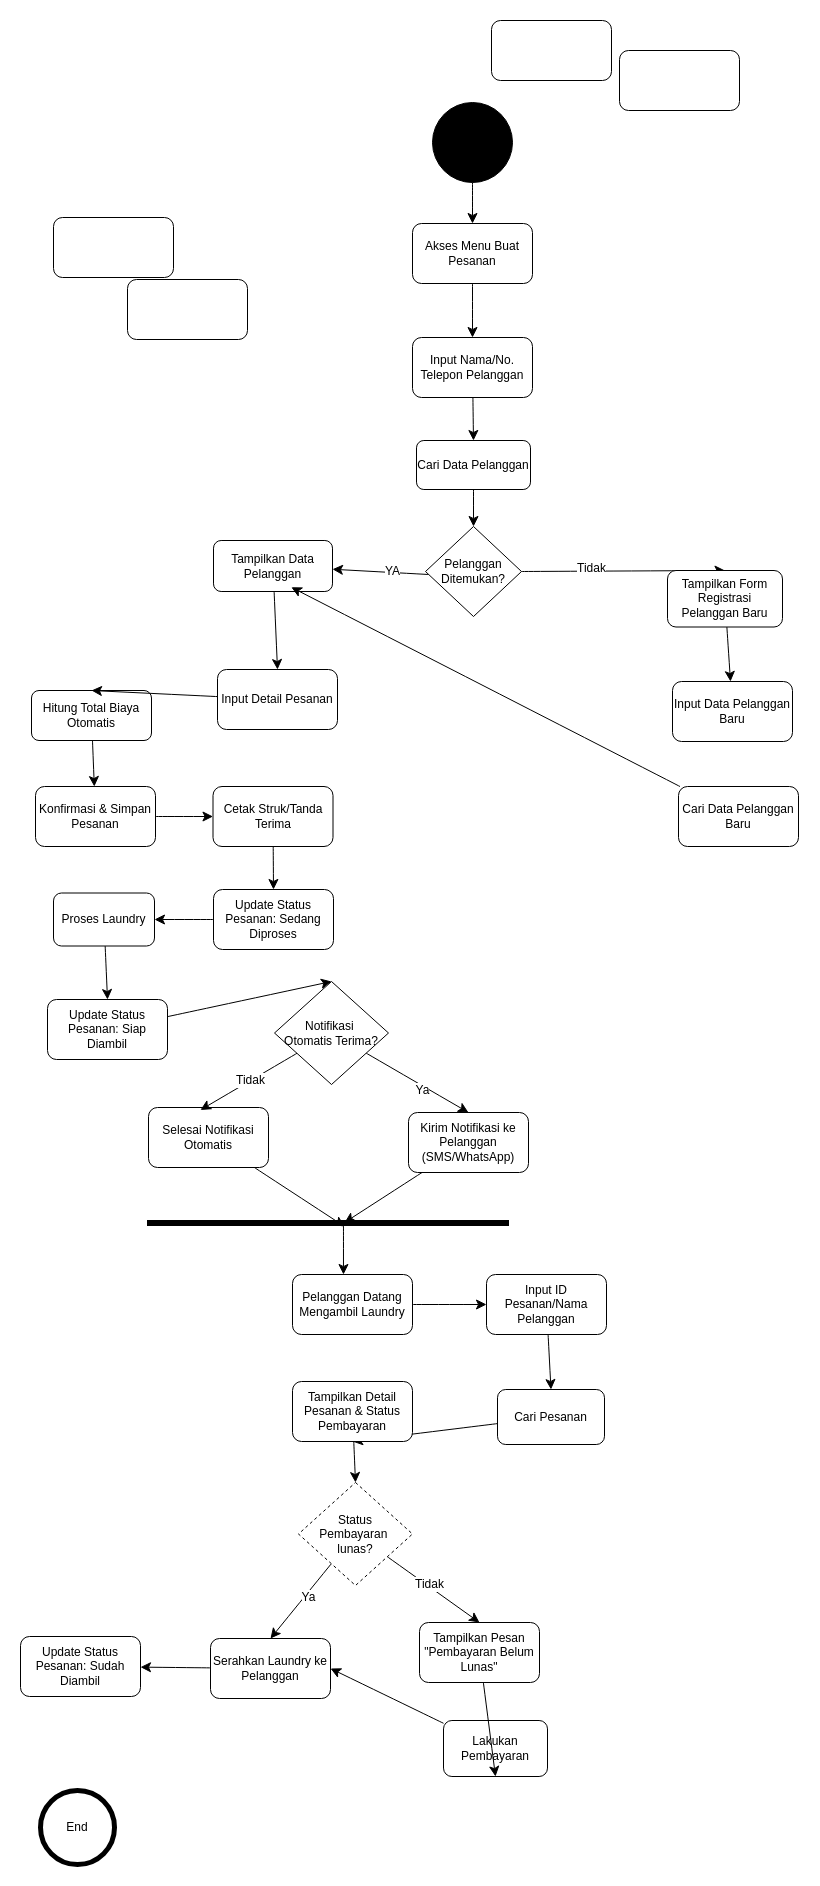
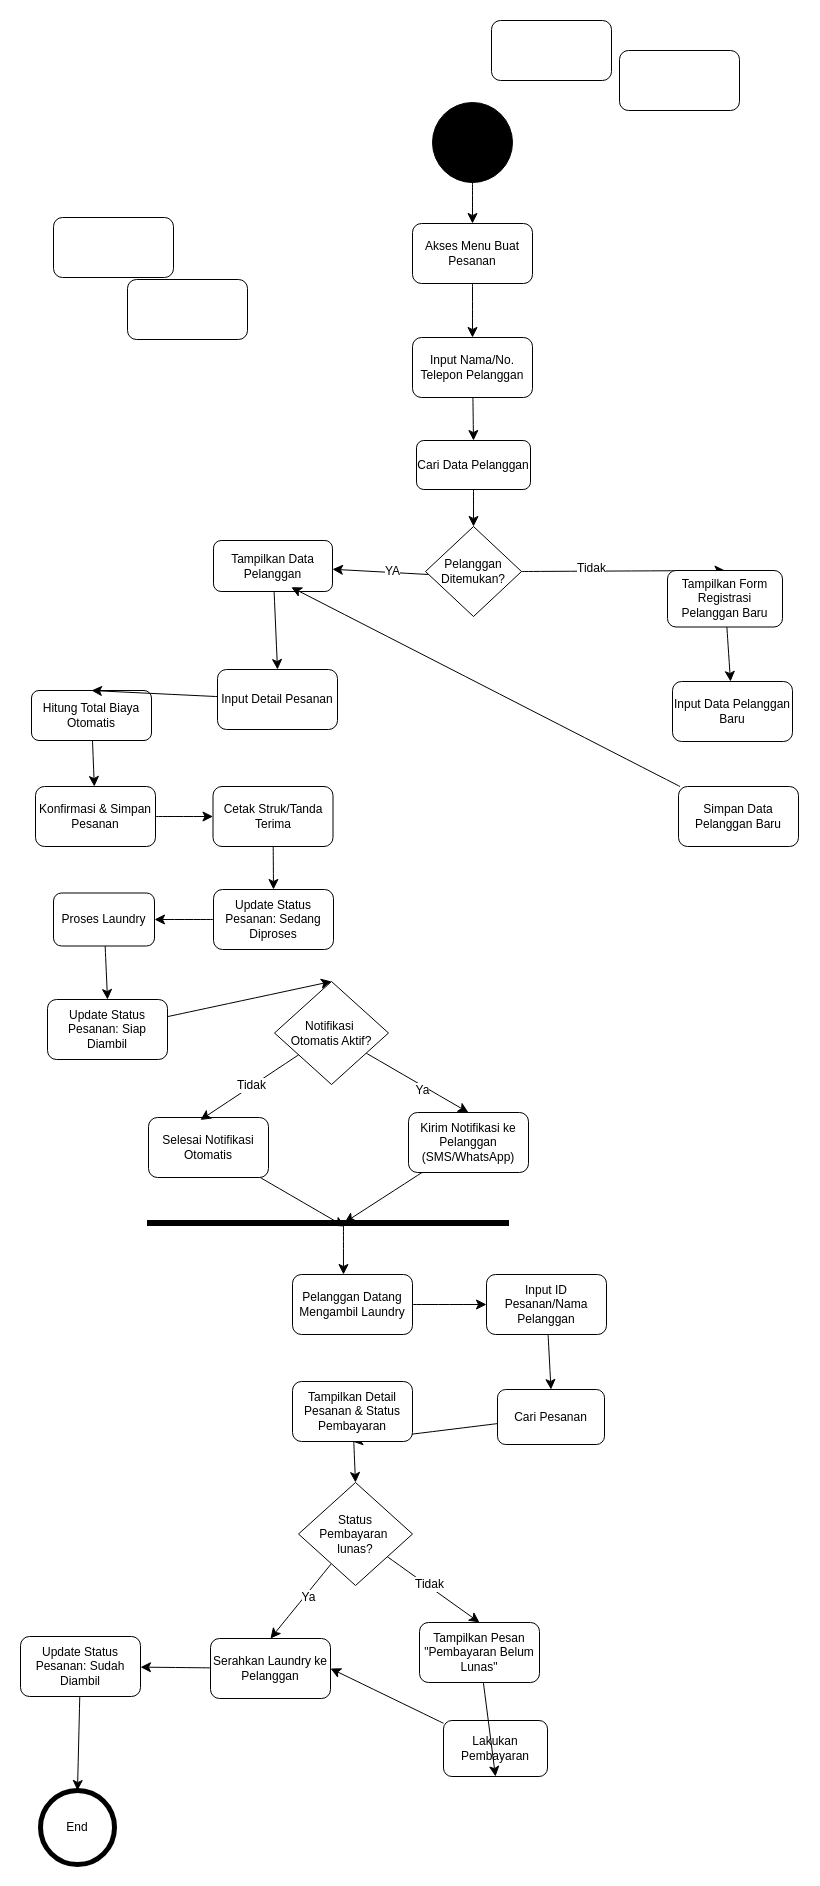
node "Cari Data Pelanggan Baru": label "Cari Data Pelanggan Baru" -> "Simpan Data Pelanggan Baru"
node "Notifikasi Otomatis Terima?": label "Notifikasi Otomatis Terima?" -> "Notifikasi Otomatis Aktif?"
node "Selesai Notifikasi Otomatis": moved (209, 1138) -> (209, 1148)
node "Status Pembayaran lunas?": style dashed -> solid
edge "Update Status Pesanan: Sudah Diambil" -> "End": added
